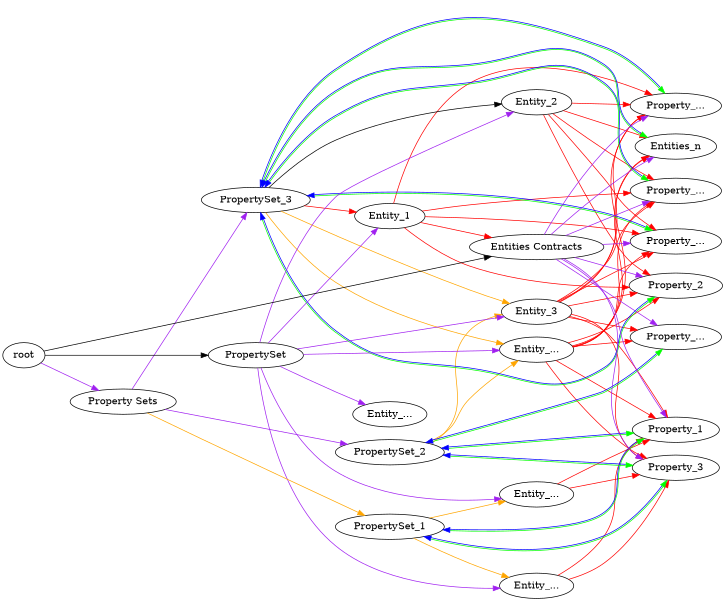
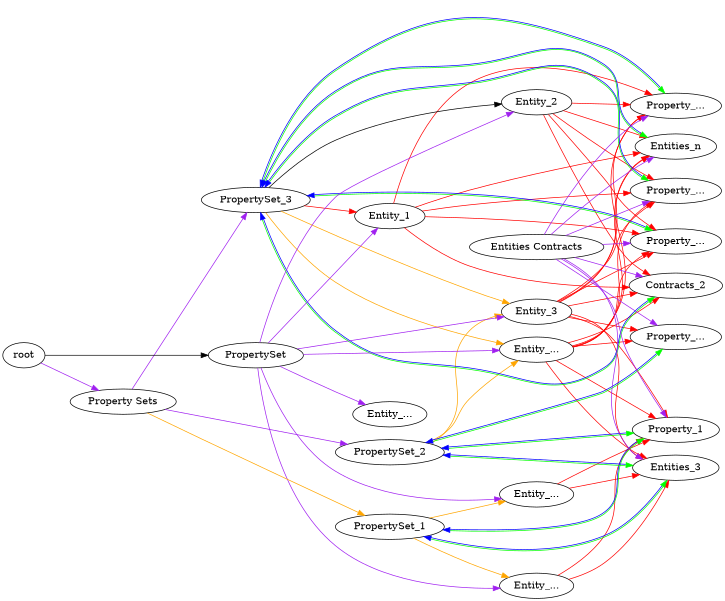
edge "Entity_1" -> "Entities Contracts": now "Entity_1" -> "Entities_n"
node "Property_2": label "Property_2" -> "Contracts_2"
edge "root" -> "Entities Contracts": removed
node "Property_3": label "Property_3" -> "Entities_3"
